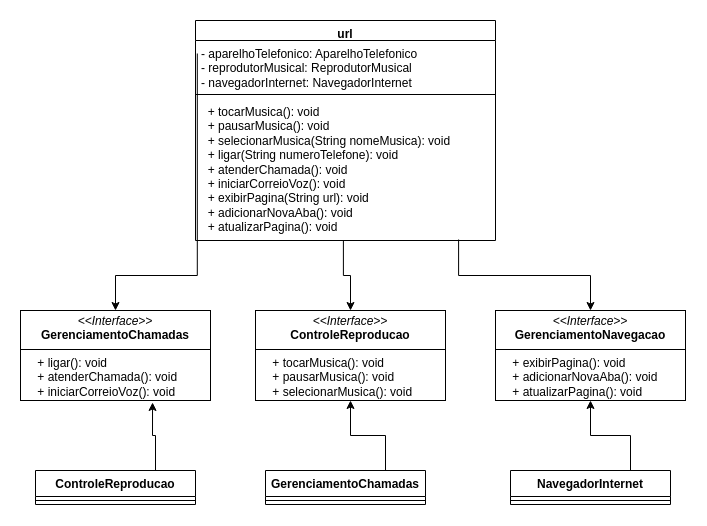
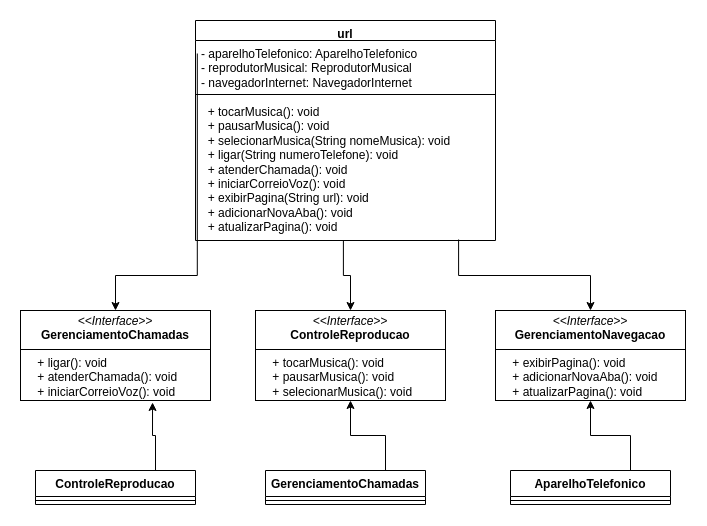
node "NavegadorInternet": label "NavegadorInternet" -> "AparelhoTelefonico"
